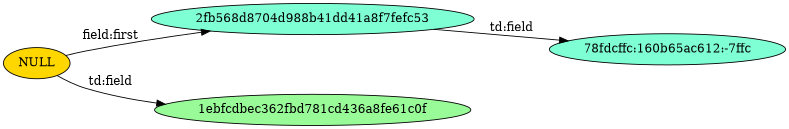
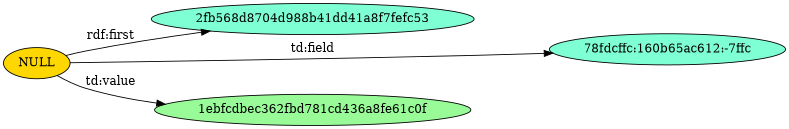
edge "2fb568d8704d988b41dd41a8f7fefc53" -> "78fdcffc:160b65ac612:-7ffc": now "NULL" -> "78fdcffc:160b65ac612:-7ffc"
edge "NULL" -> "2fb568d8704d988b41dd41a8f7fefc53": label "field:first" -> "rdf:first"
edge "NULL" -> "1ebfcdbec362fbd781cd436a8fe61c0f": label "td:field" -> "td:value"
